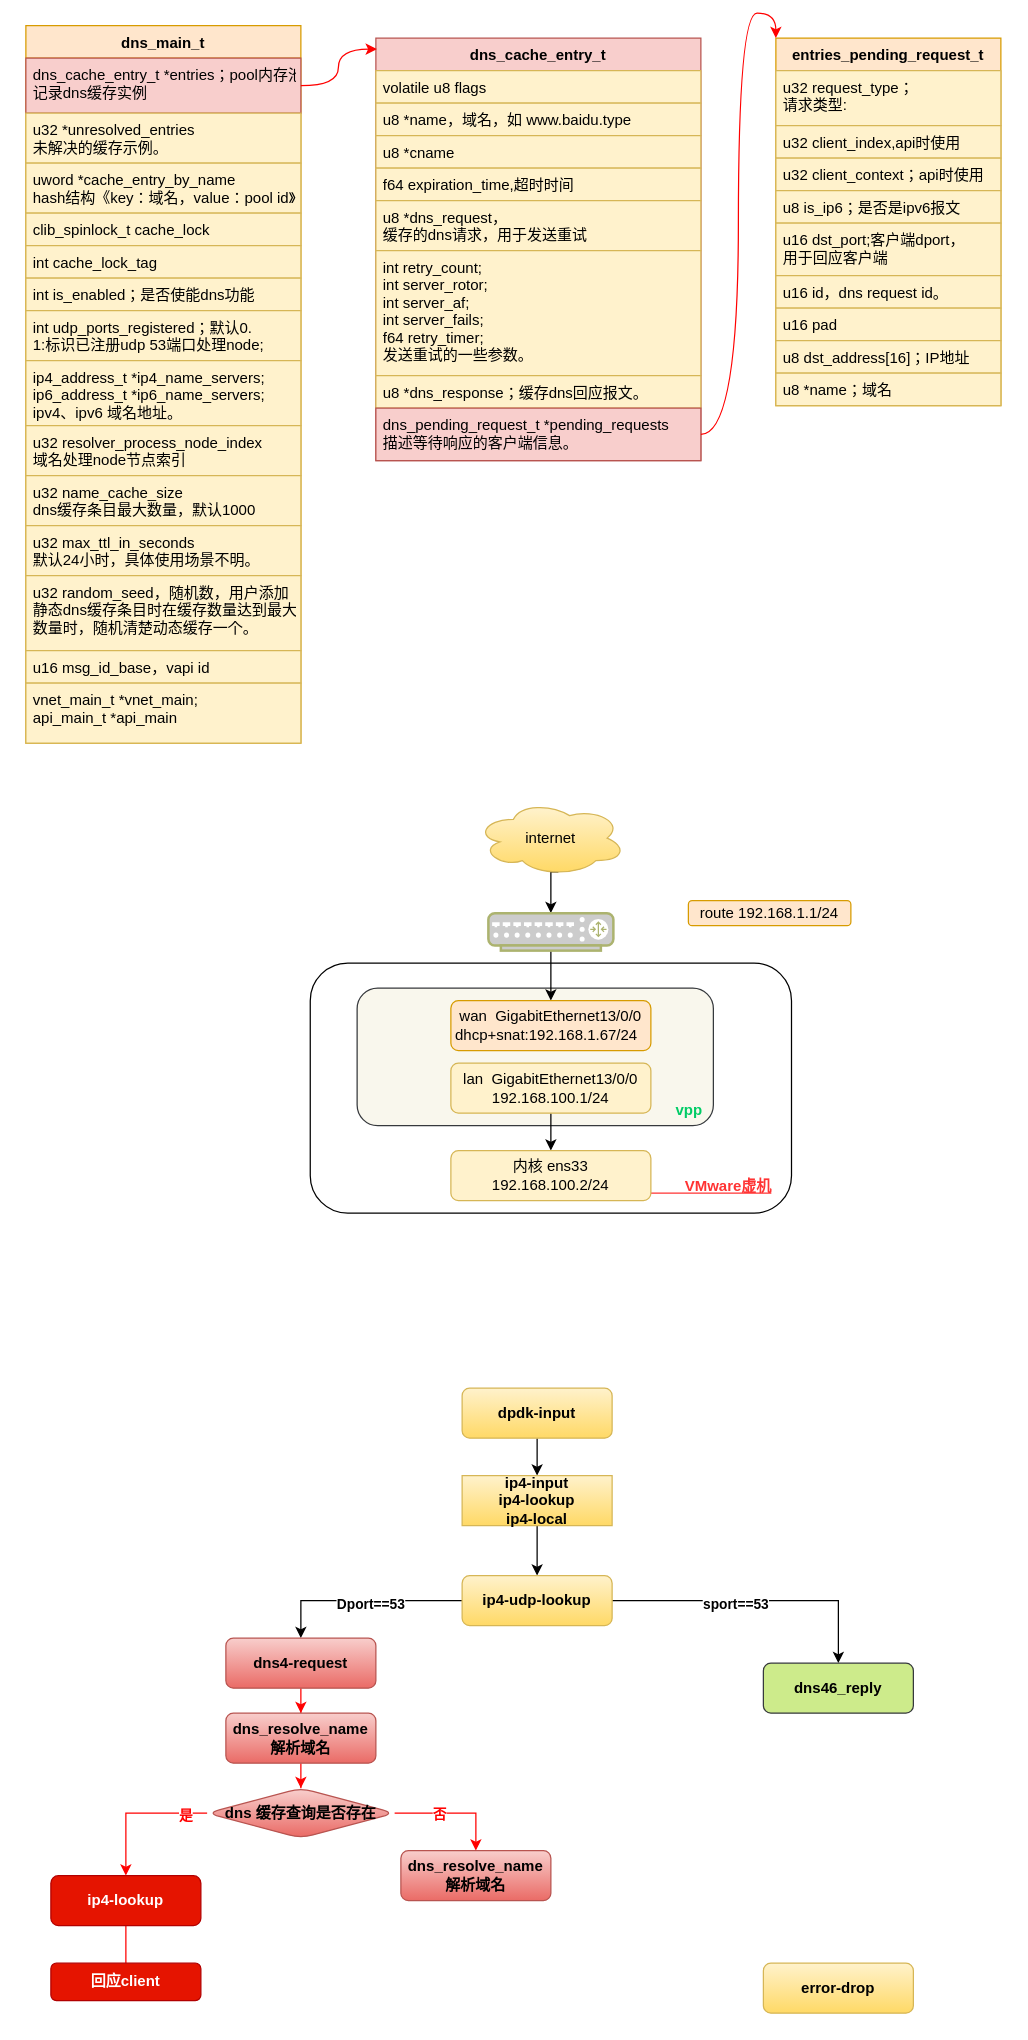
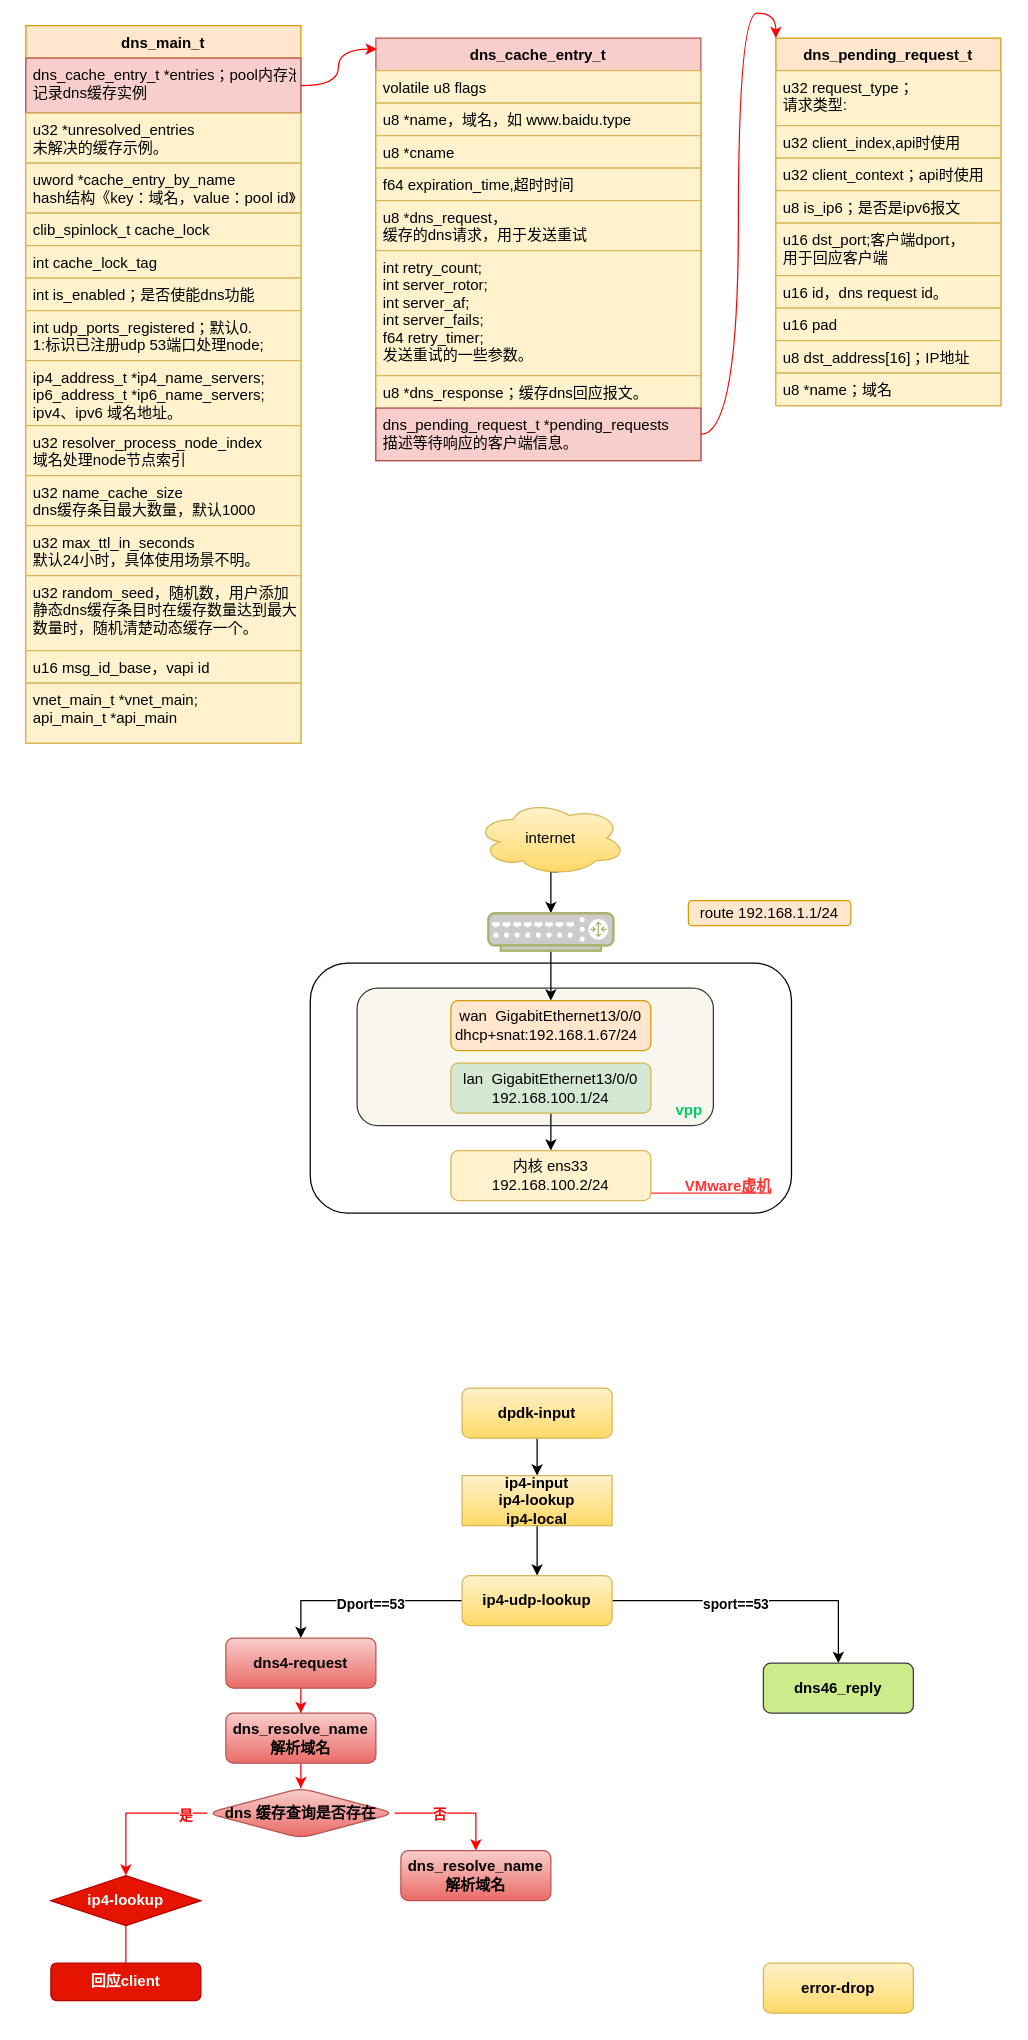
node "entries_pending_request_t": label "entries_pending_request_t" -> "dns_pending_request_t"
node "lan GigabitEthernet13/0/0 192.168.100.1/24": fillcolor #fff2cc -> #d5e8d4
node "ip4-lookup": shape rounded rectangle -> diamond
